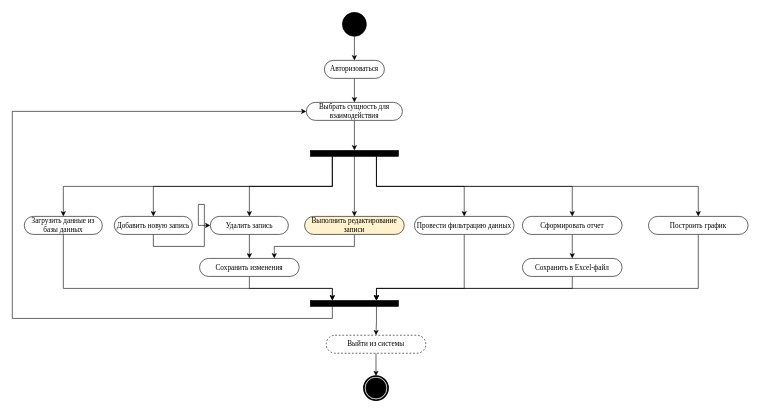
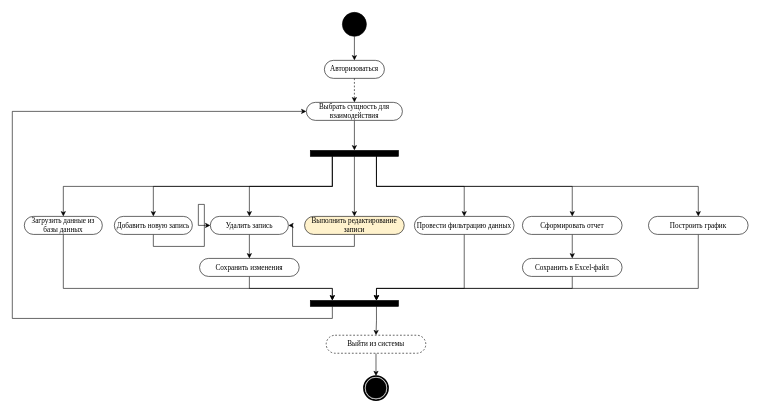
edge "Авторизоваться" -> "Выбрать сущность для взаимодействия": style solid -> dashed
edge "Выполнить редактирование записи" -> "Сохранить изменения": now "Выполнить редактирование записи" -> "Удалить запись"
